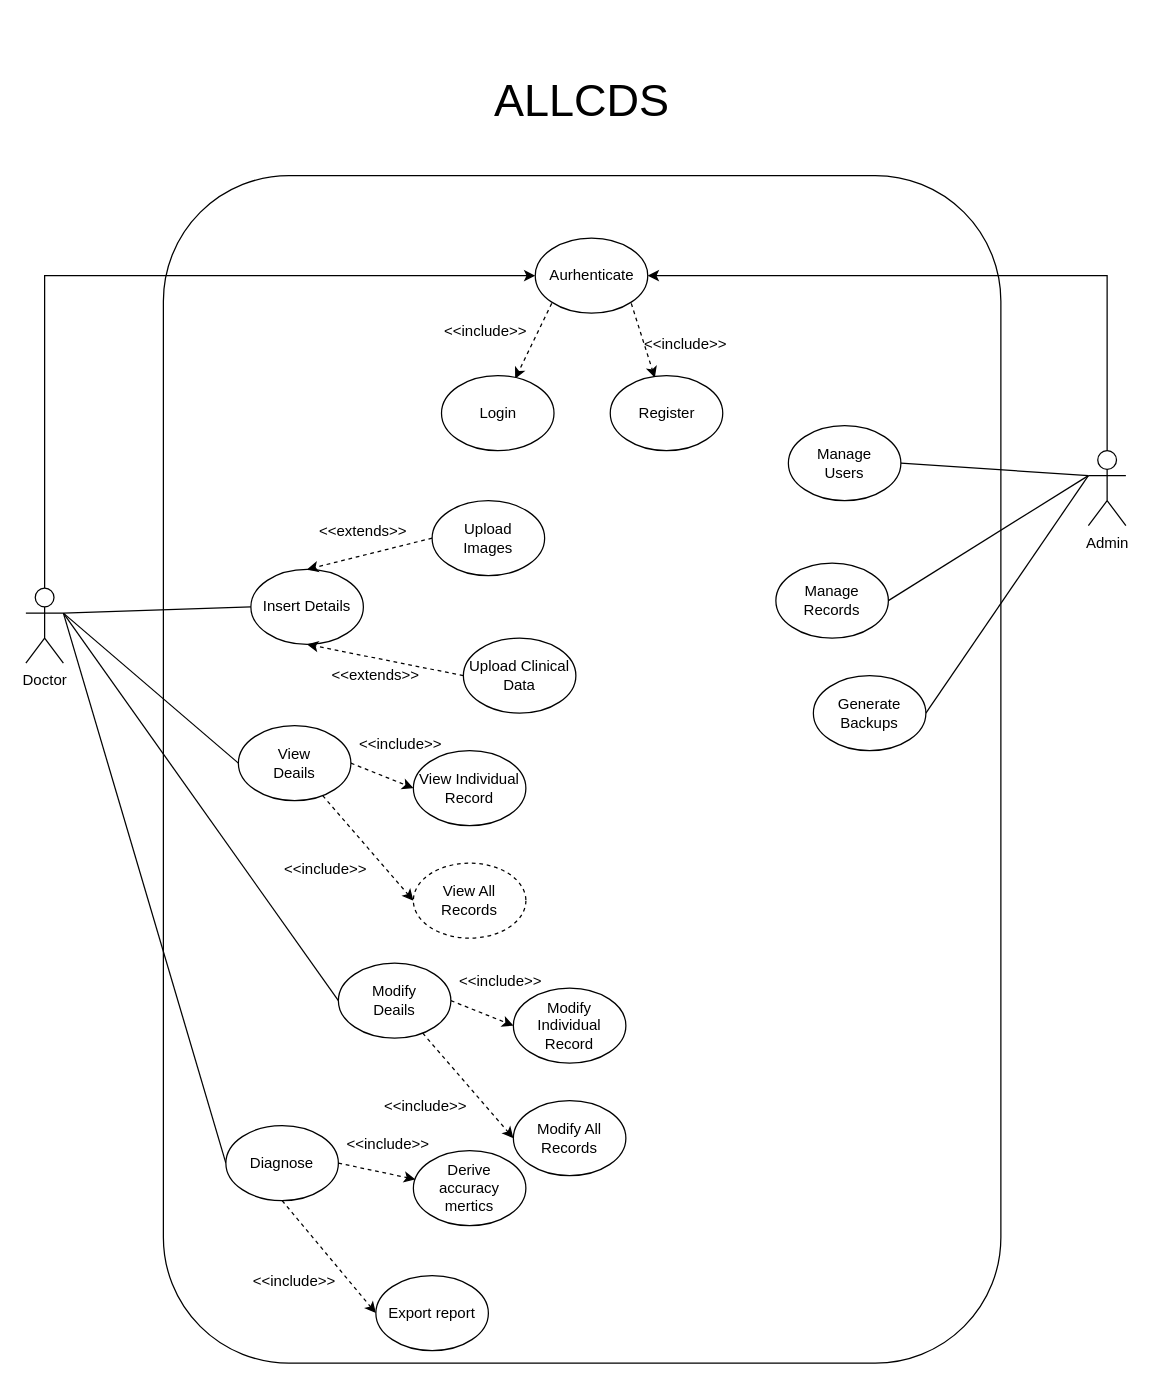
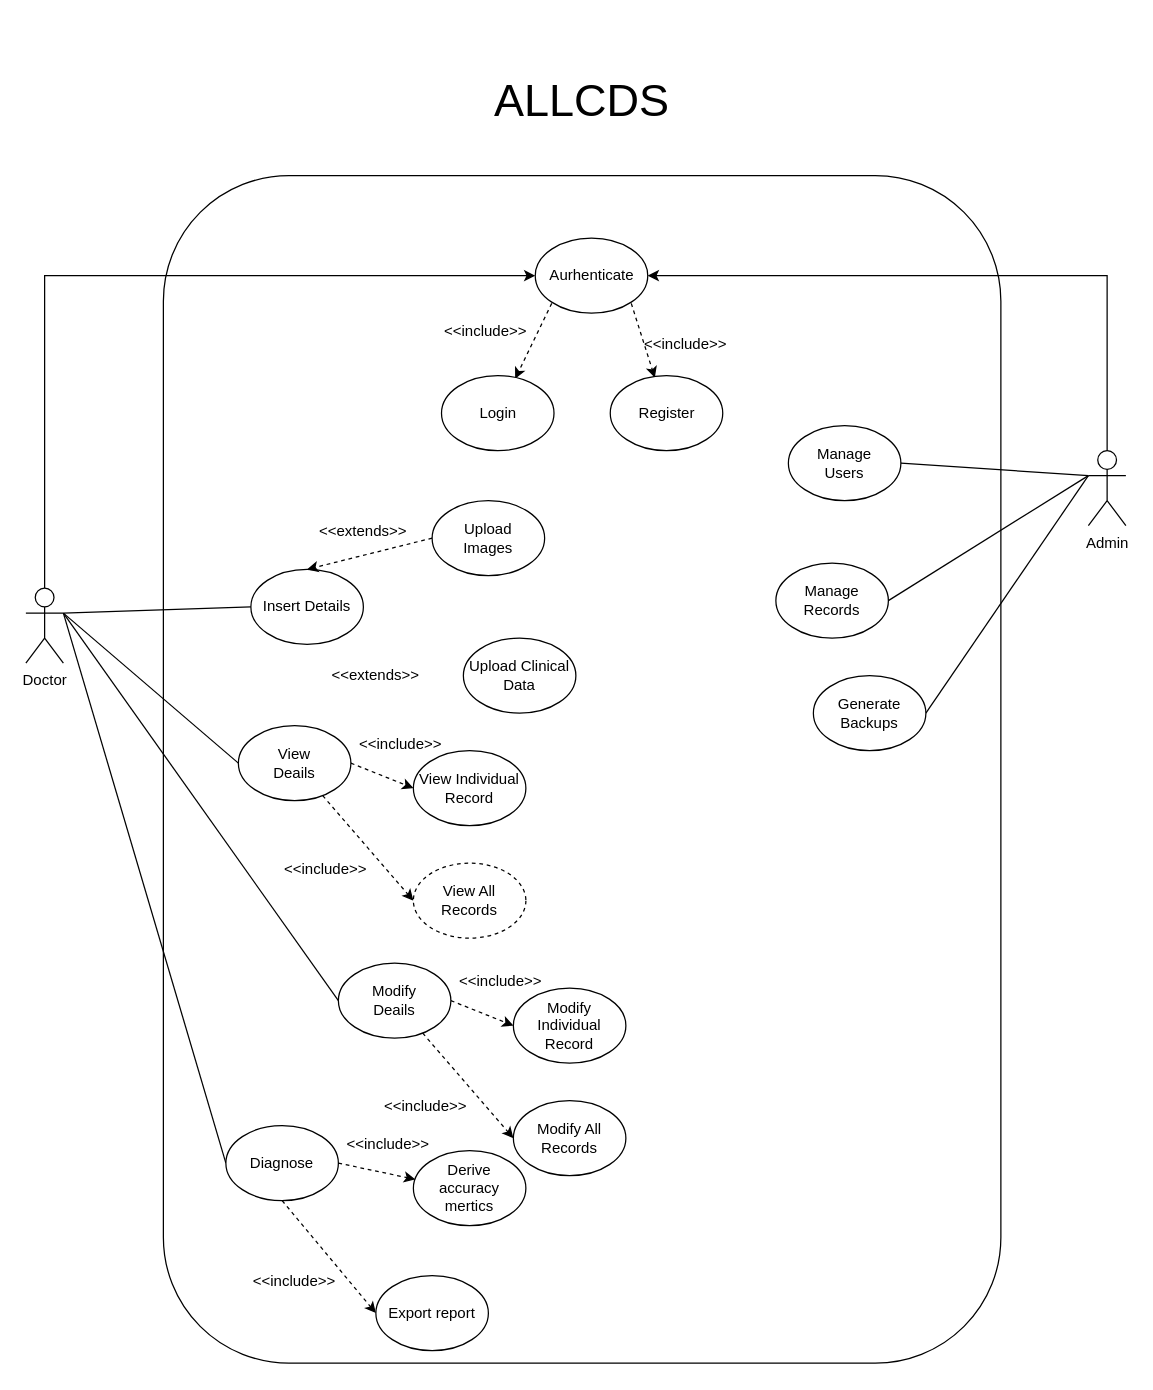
edge "Upload Clinical Data" -> "Insert Details": removed
